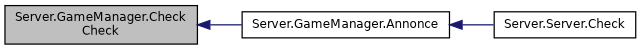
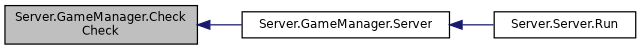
node "Server.GameManager.Annonce": label "Server.GameManager.Annonce" -> "Server.GameManager.Server"
node "Server.Server.Check": label "Server.Server.Check" -> "Server.Server.Run"
